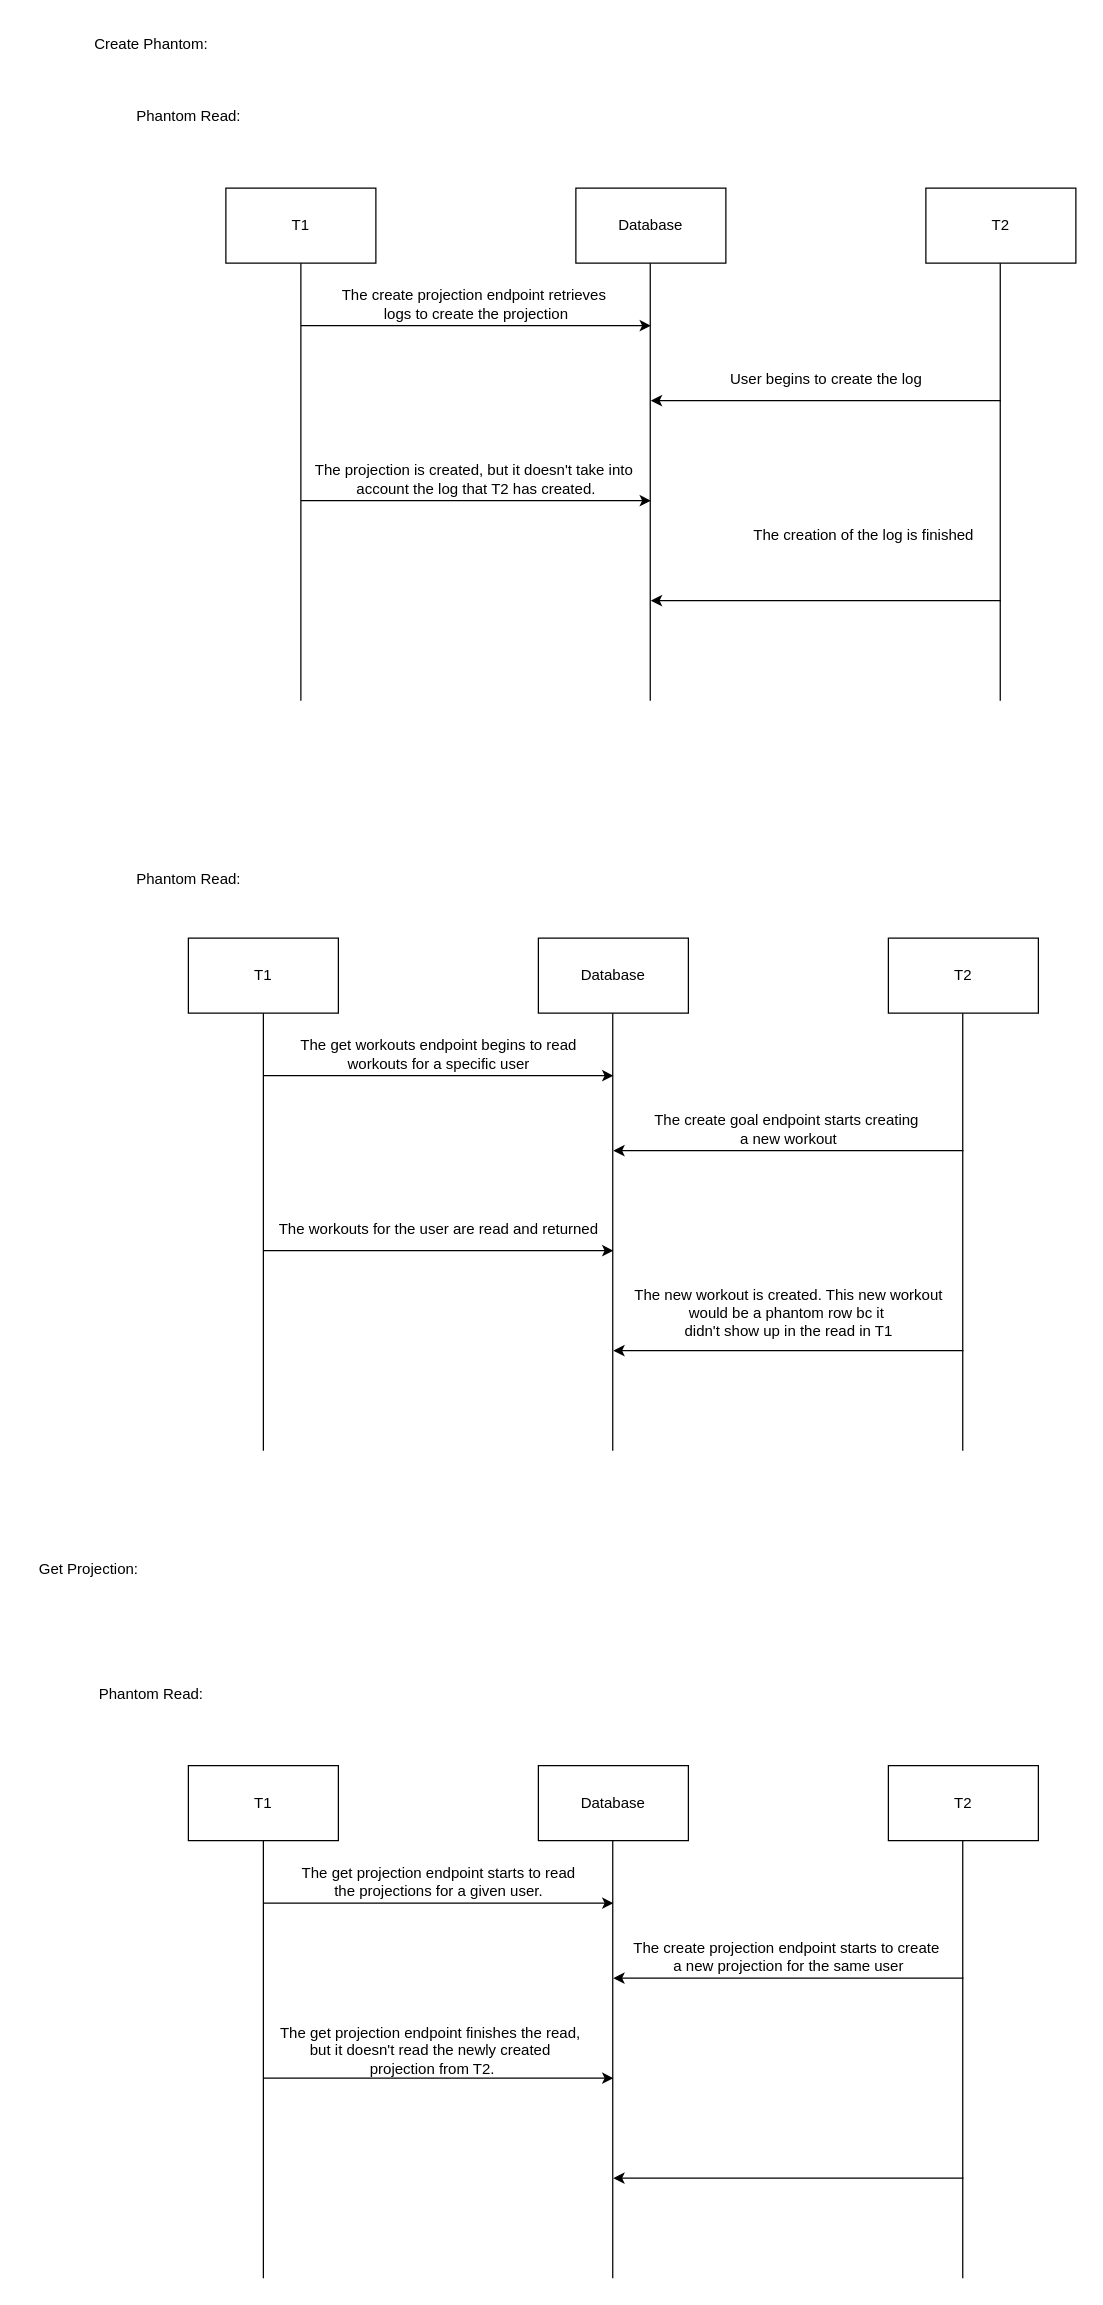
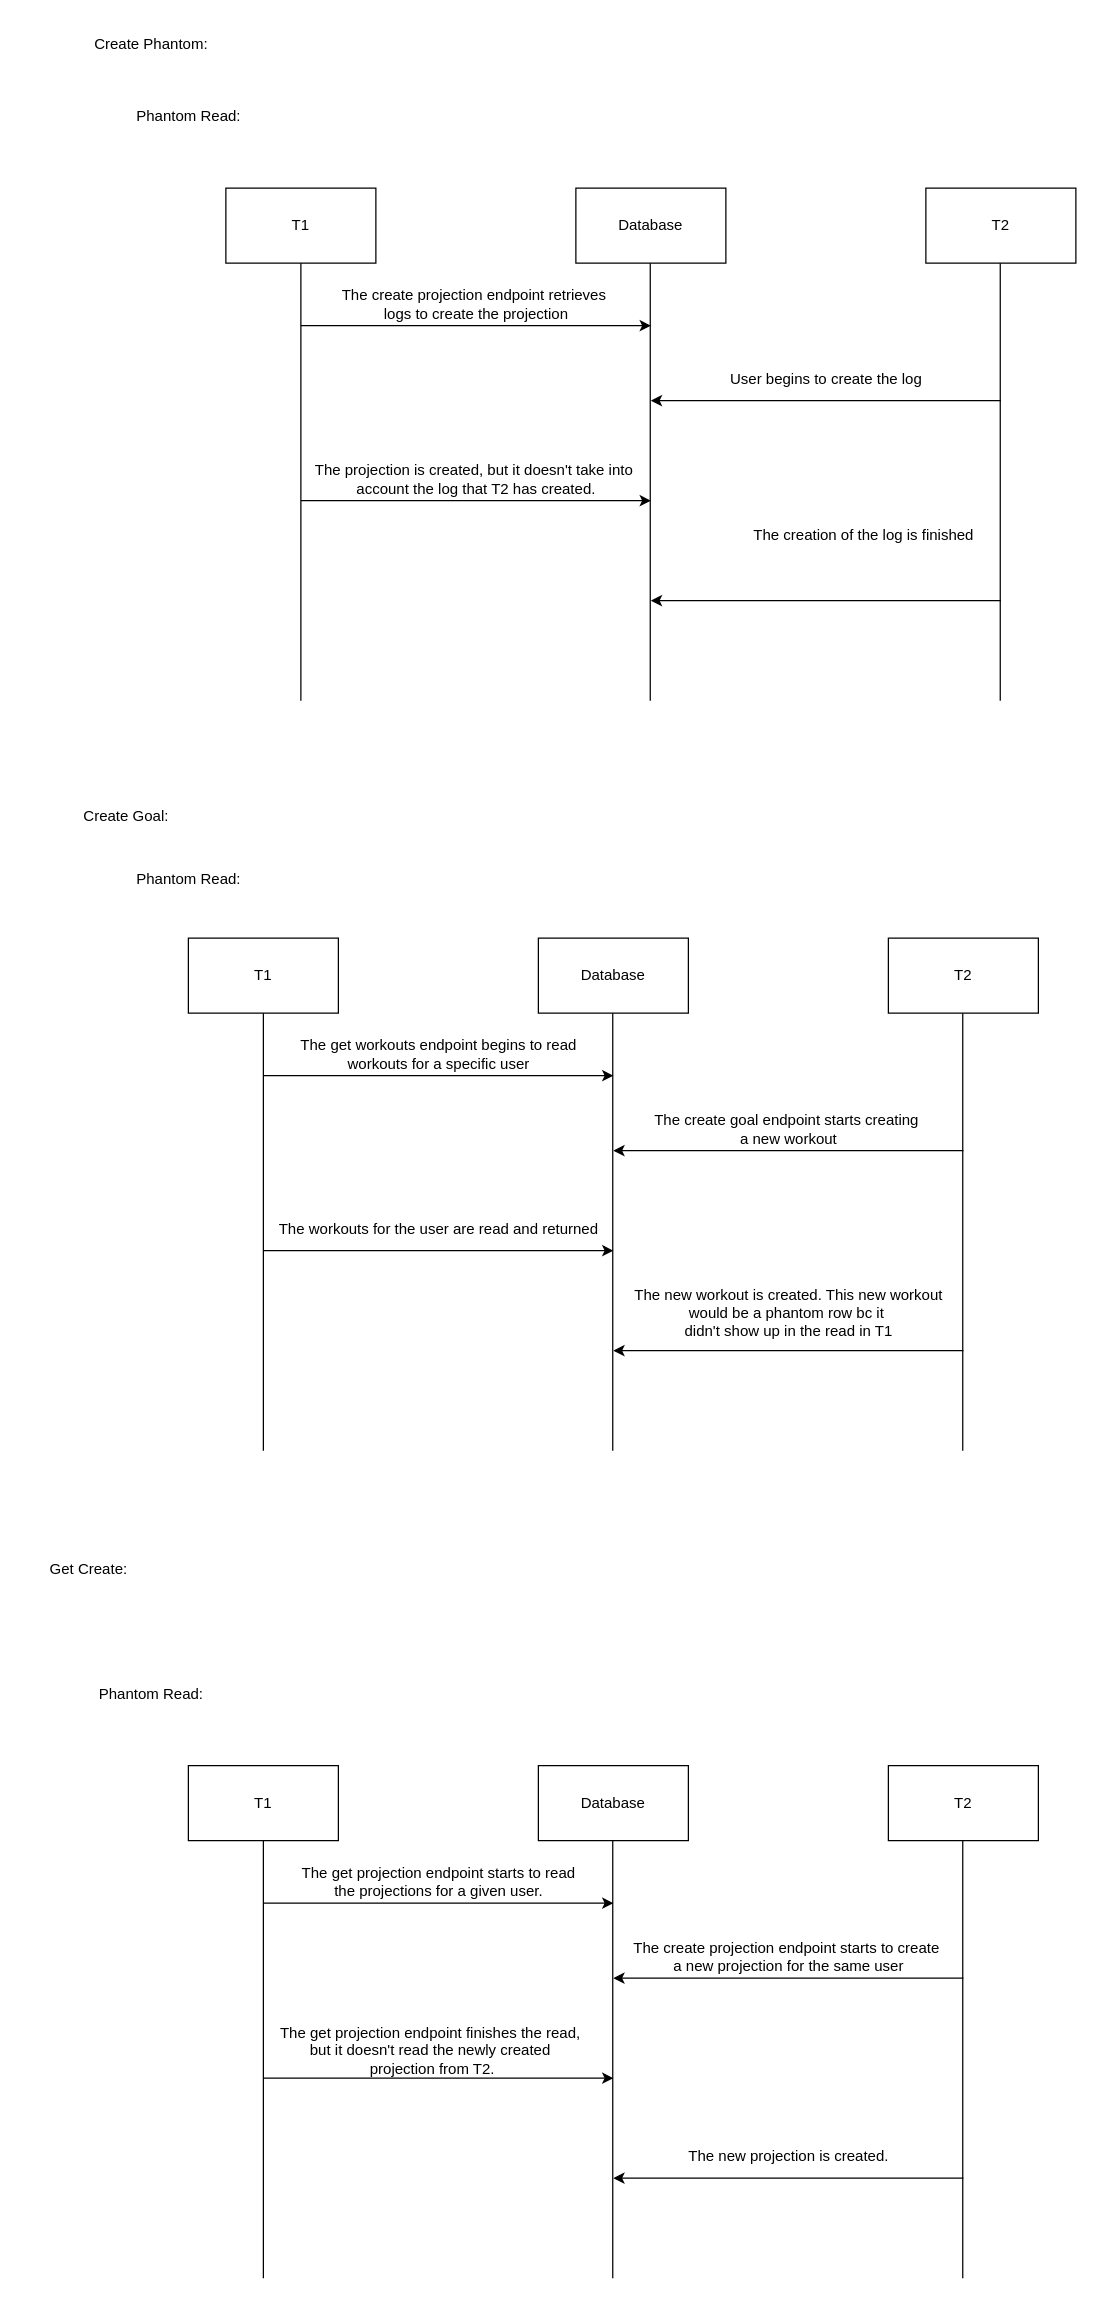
node "Create Goal:": added
node "Get Projection:": label "Get Projection:" -> "Get Create:"
node "The new projection is created.": added
